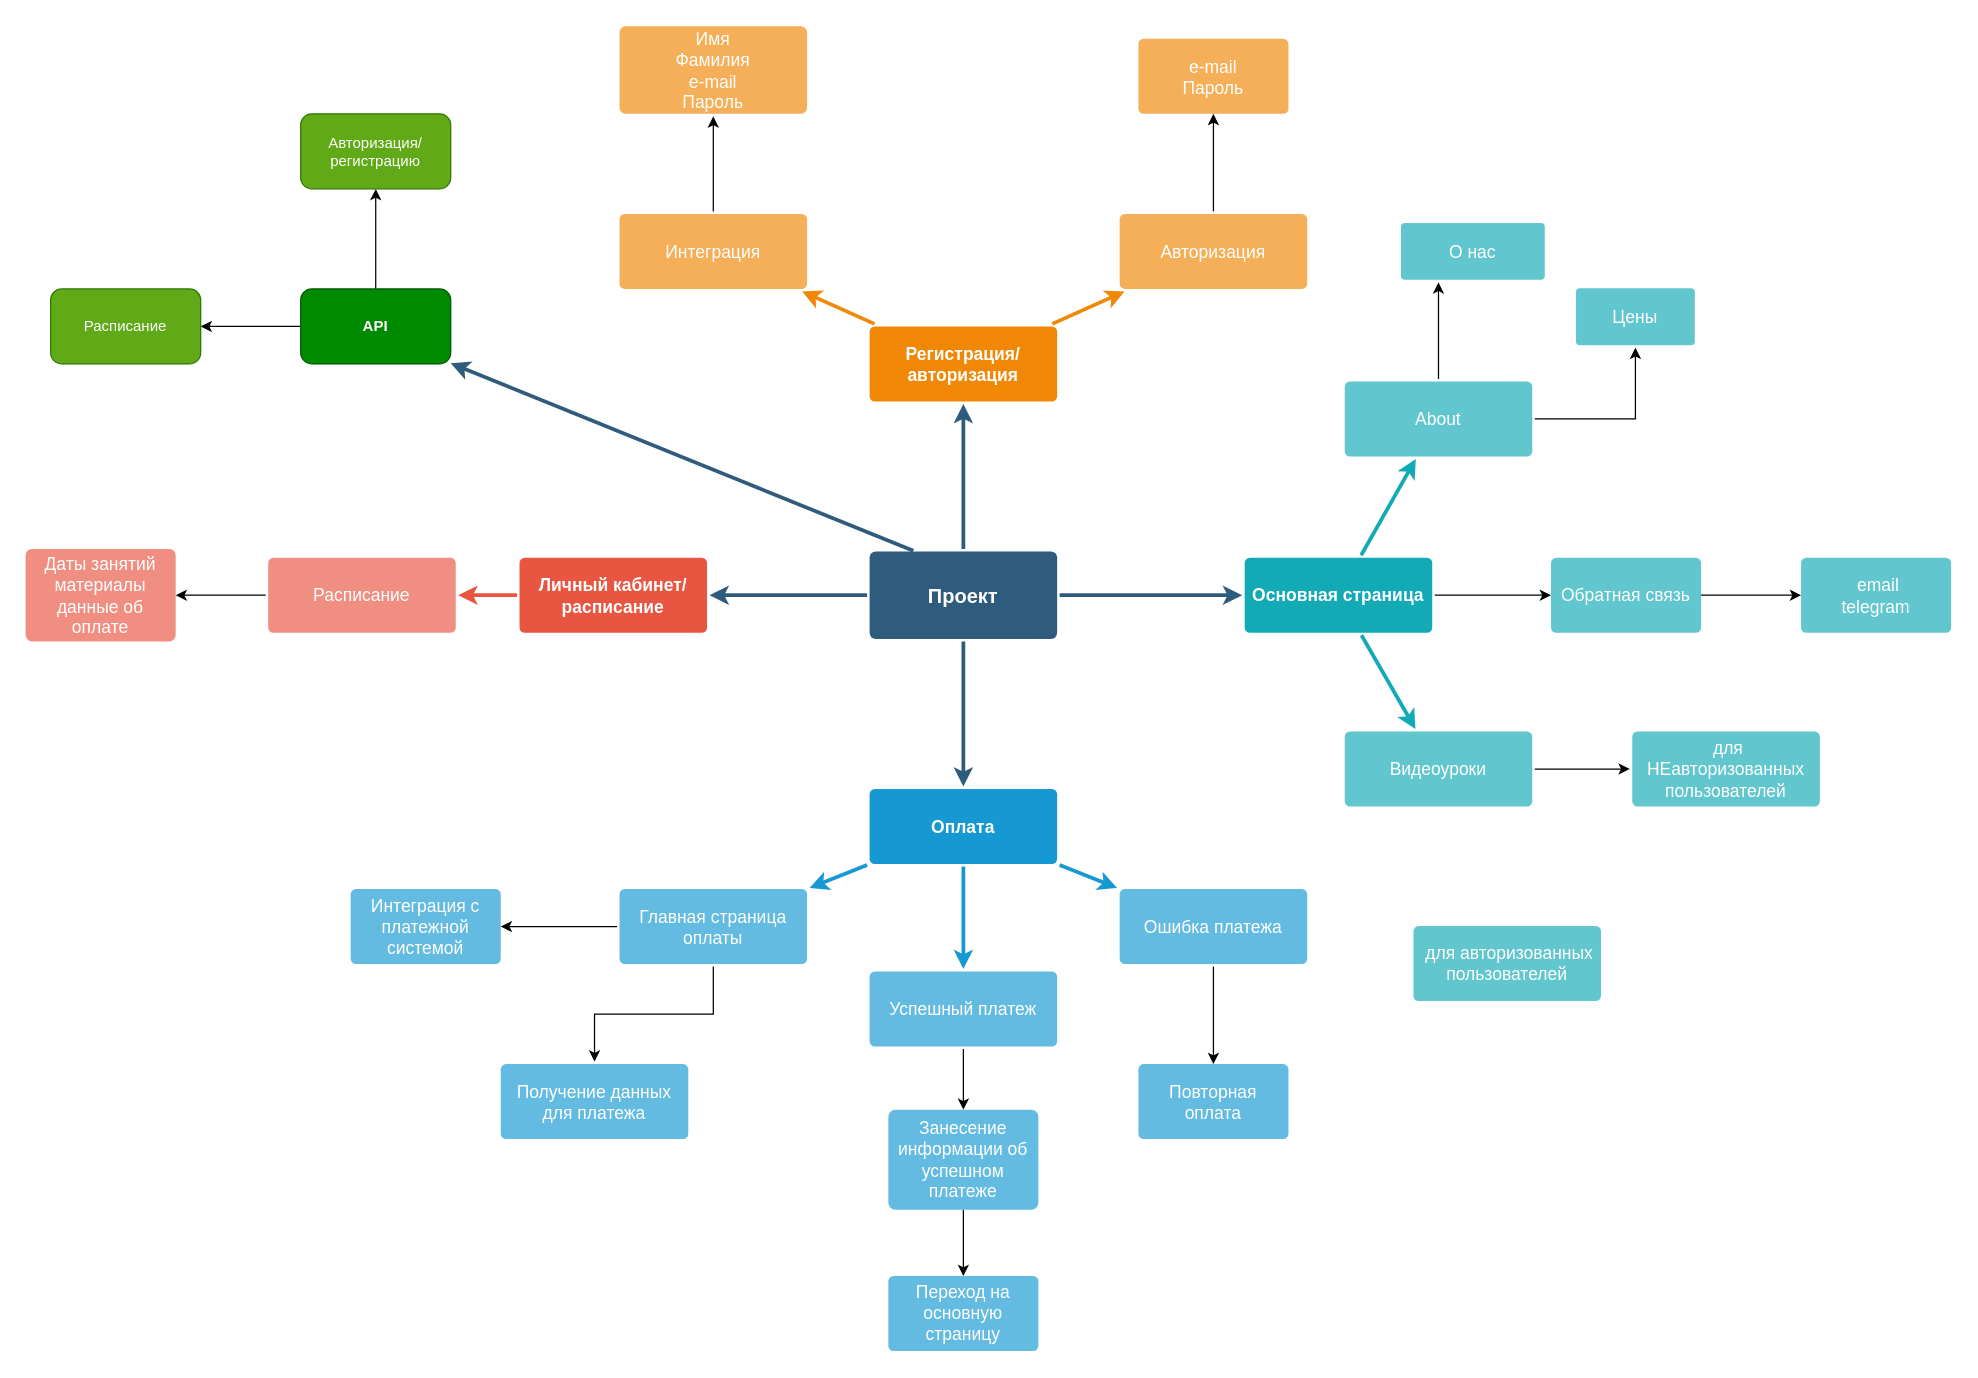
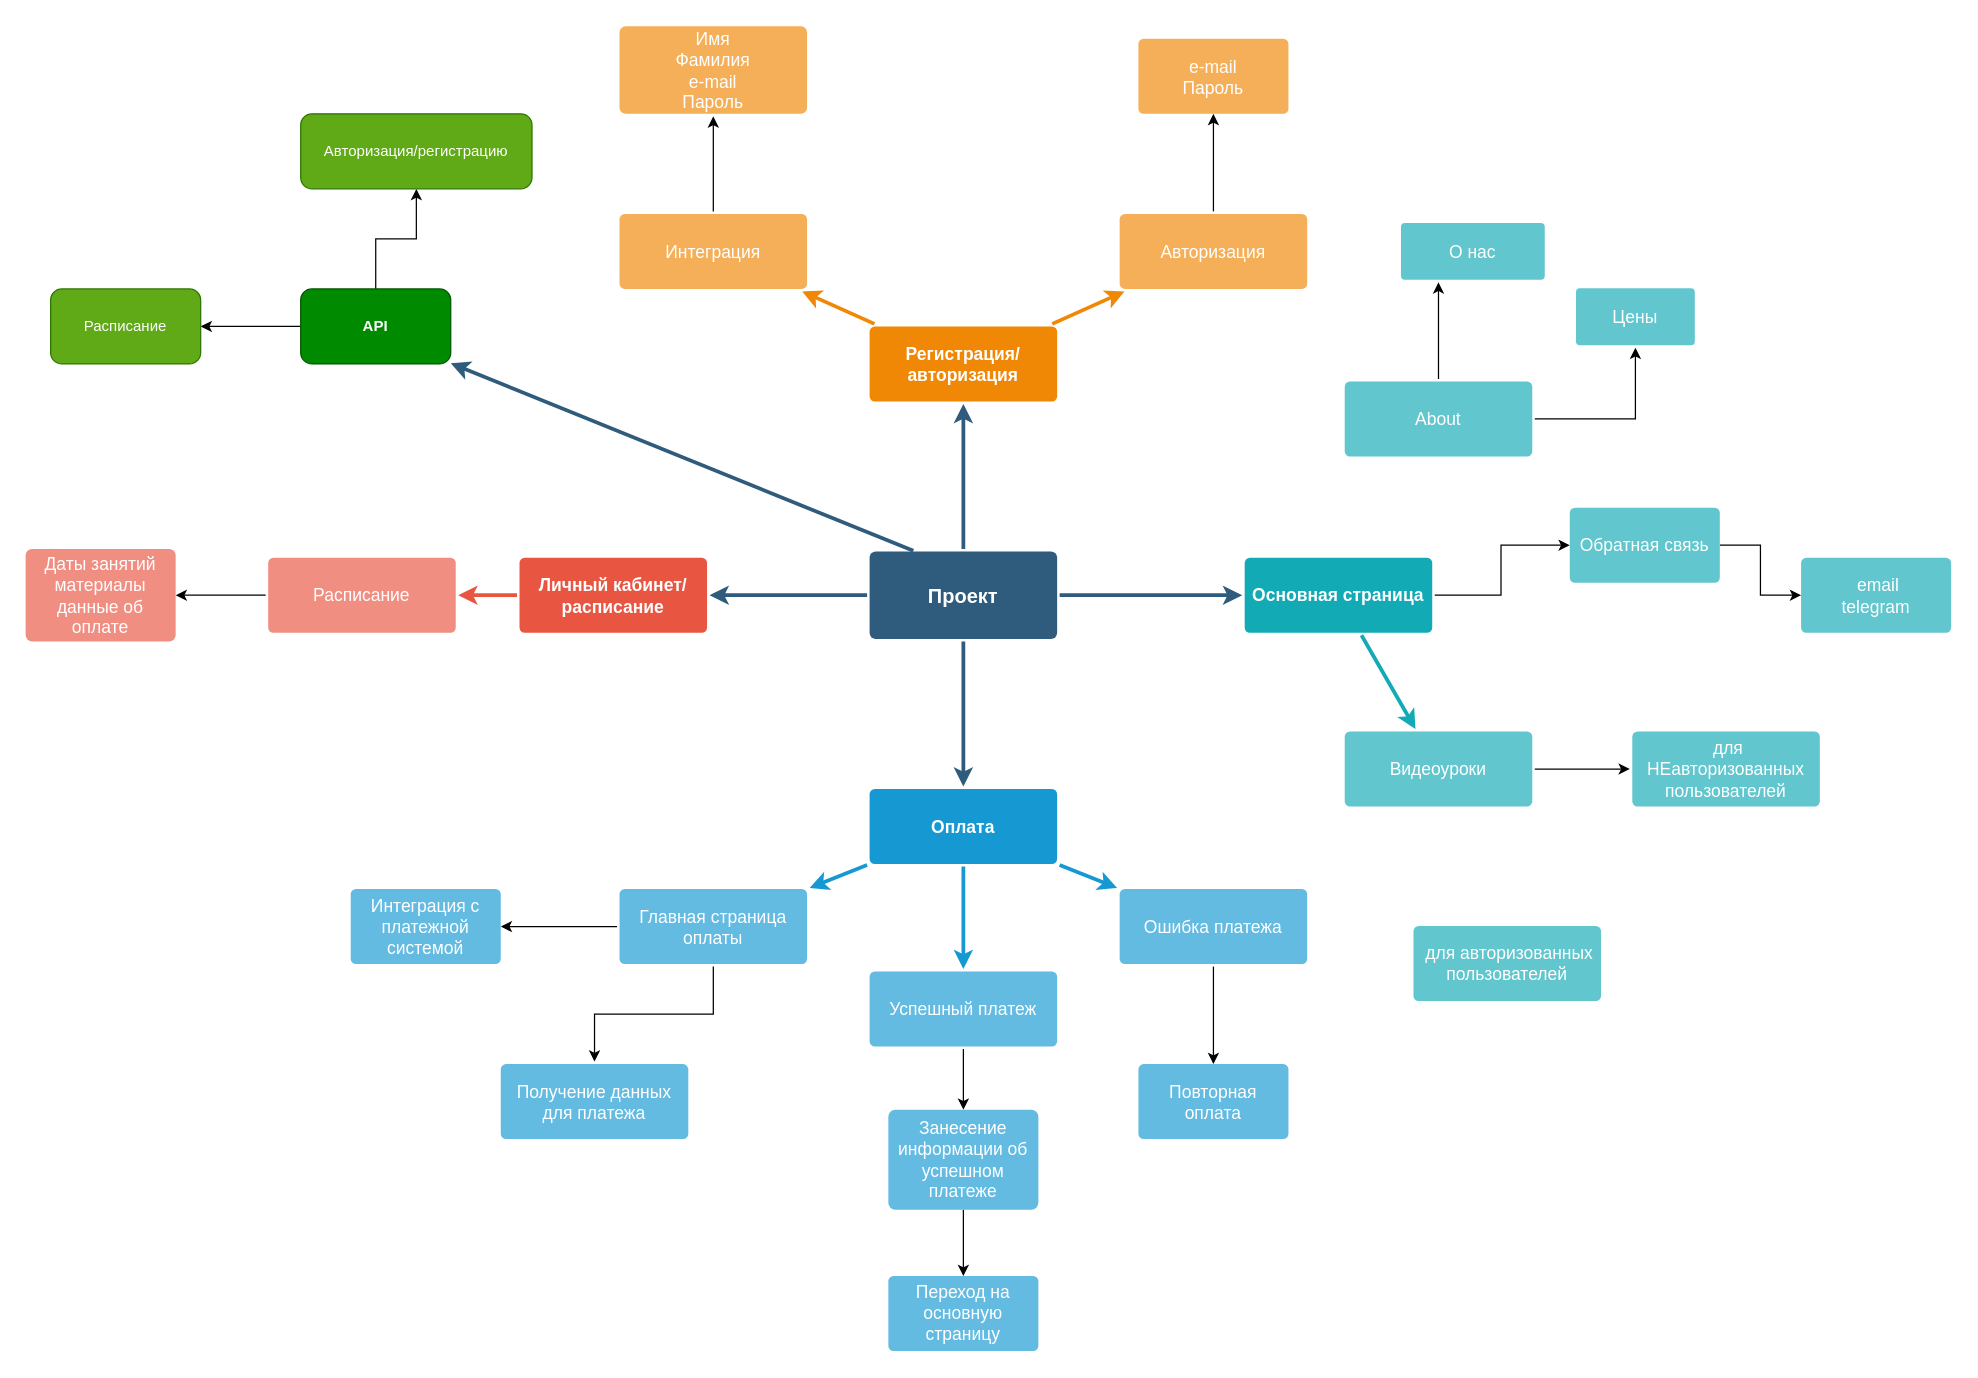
node "Авторизация/регистрацию": size 150x75 -> 231x75
edge "Основная страница" -> "About": removed
node "Обратная связь": moved (1626, 595) -> (1644, 545)
